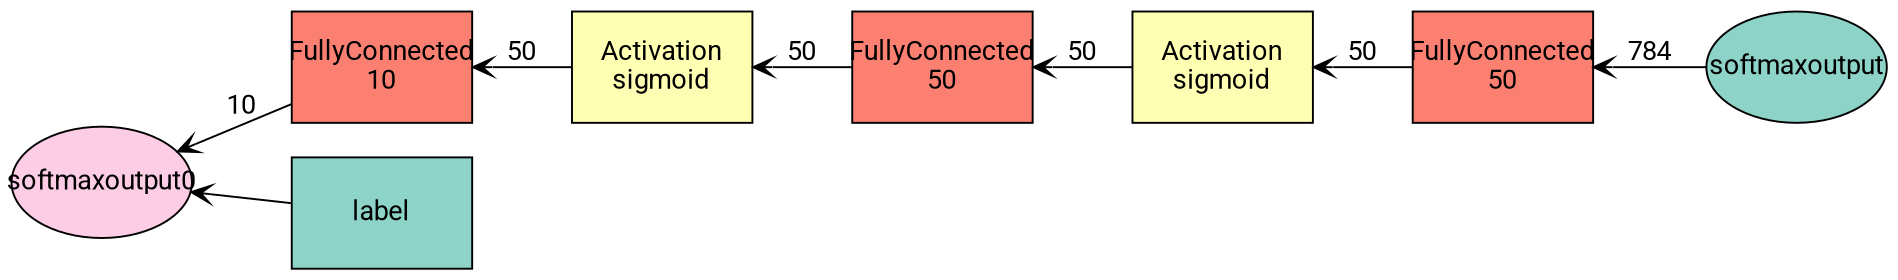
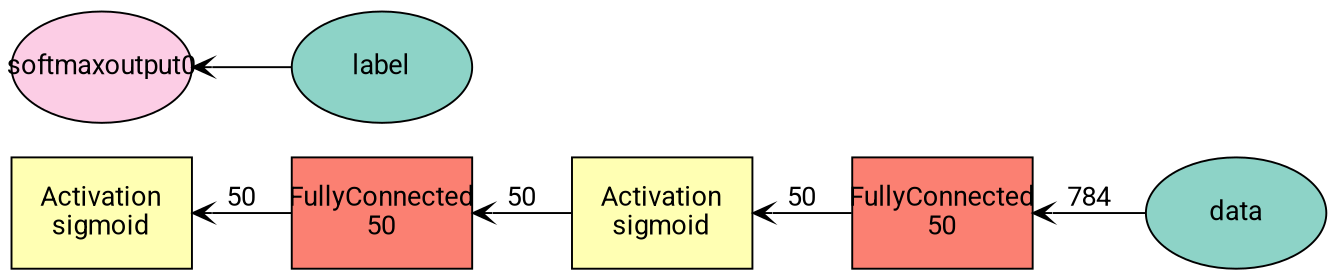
node "FullyConnected 10": removed
node "softmaxoutput": label "softmaxoutput" -> "data"
node "label": shape box -> ellipse
